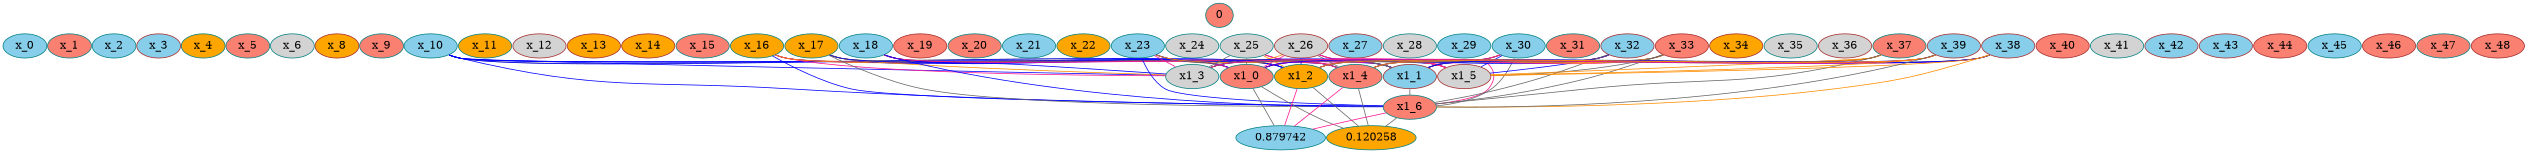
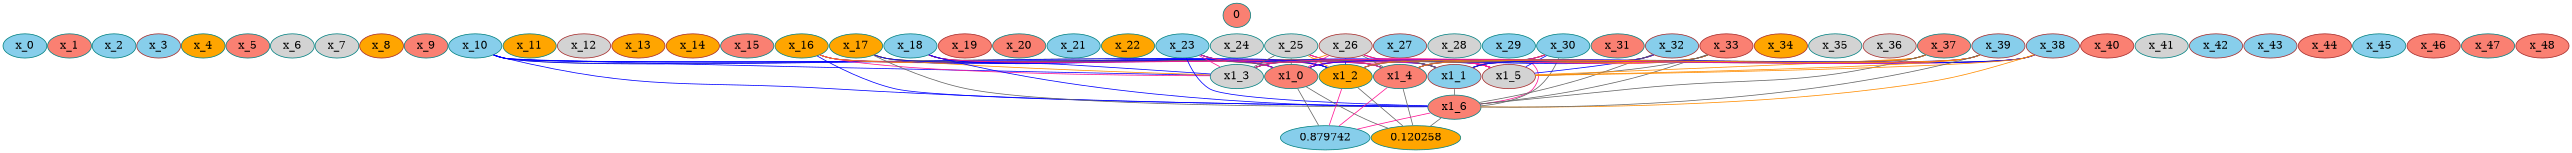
node "x_7": added
edge "x_23" -- "x1_5": color darkorange -> deeppink
